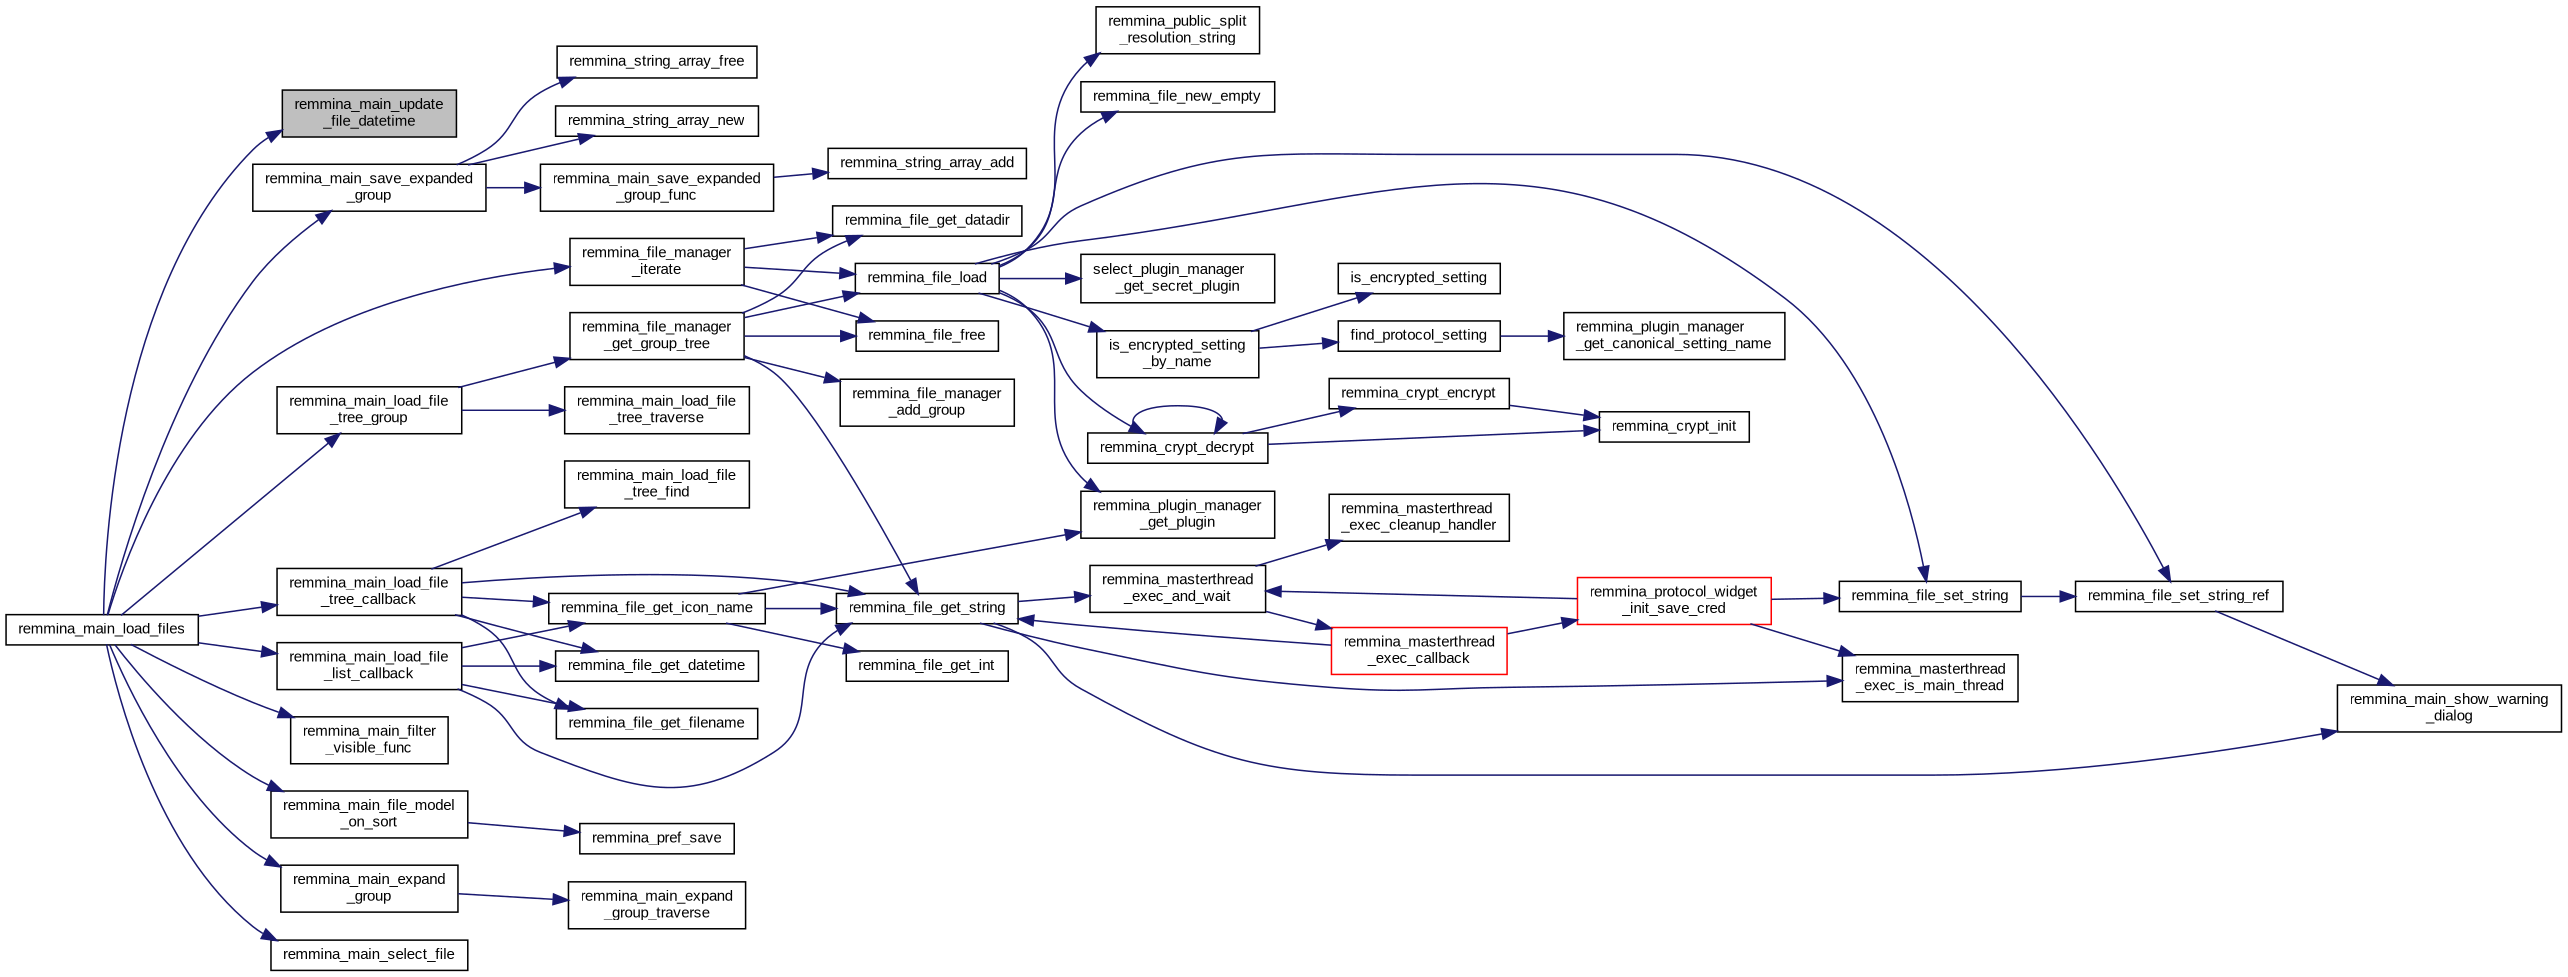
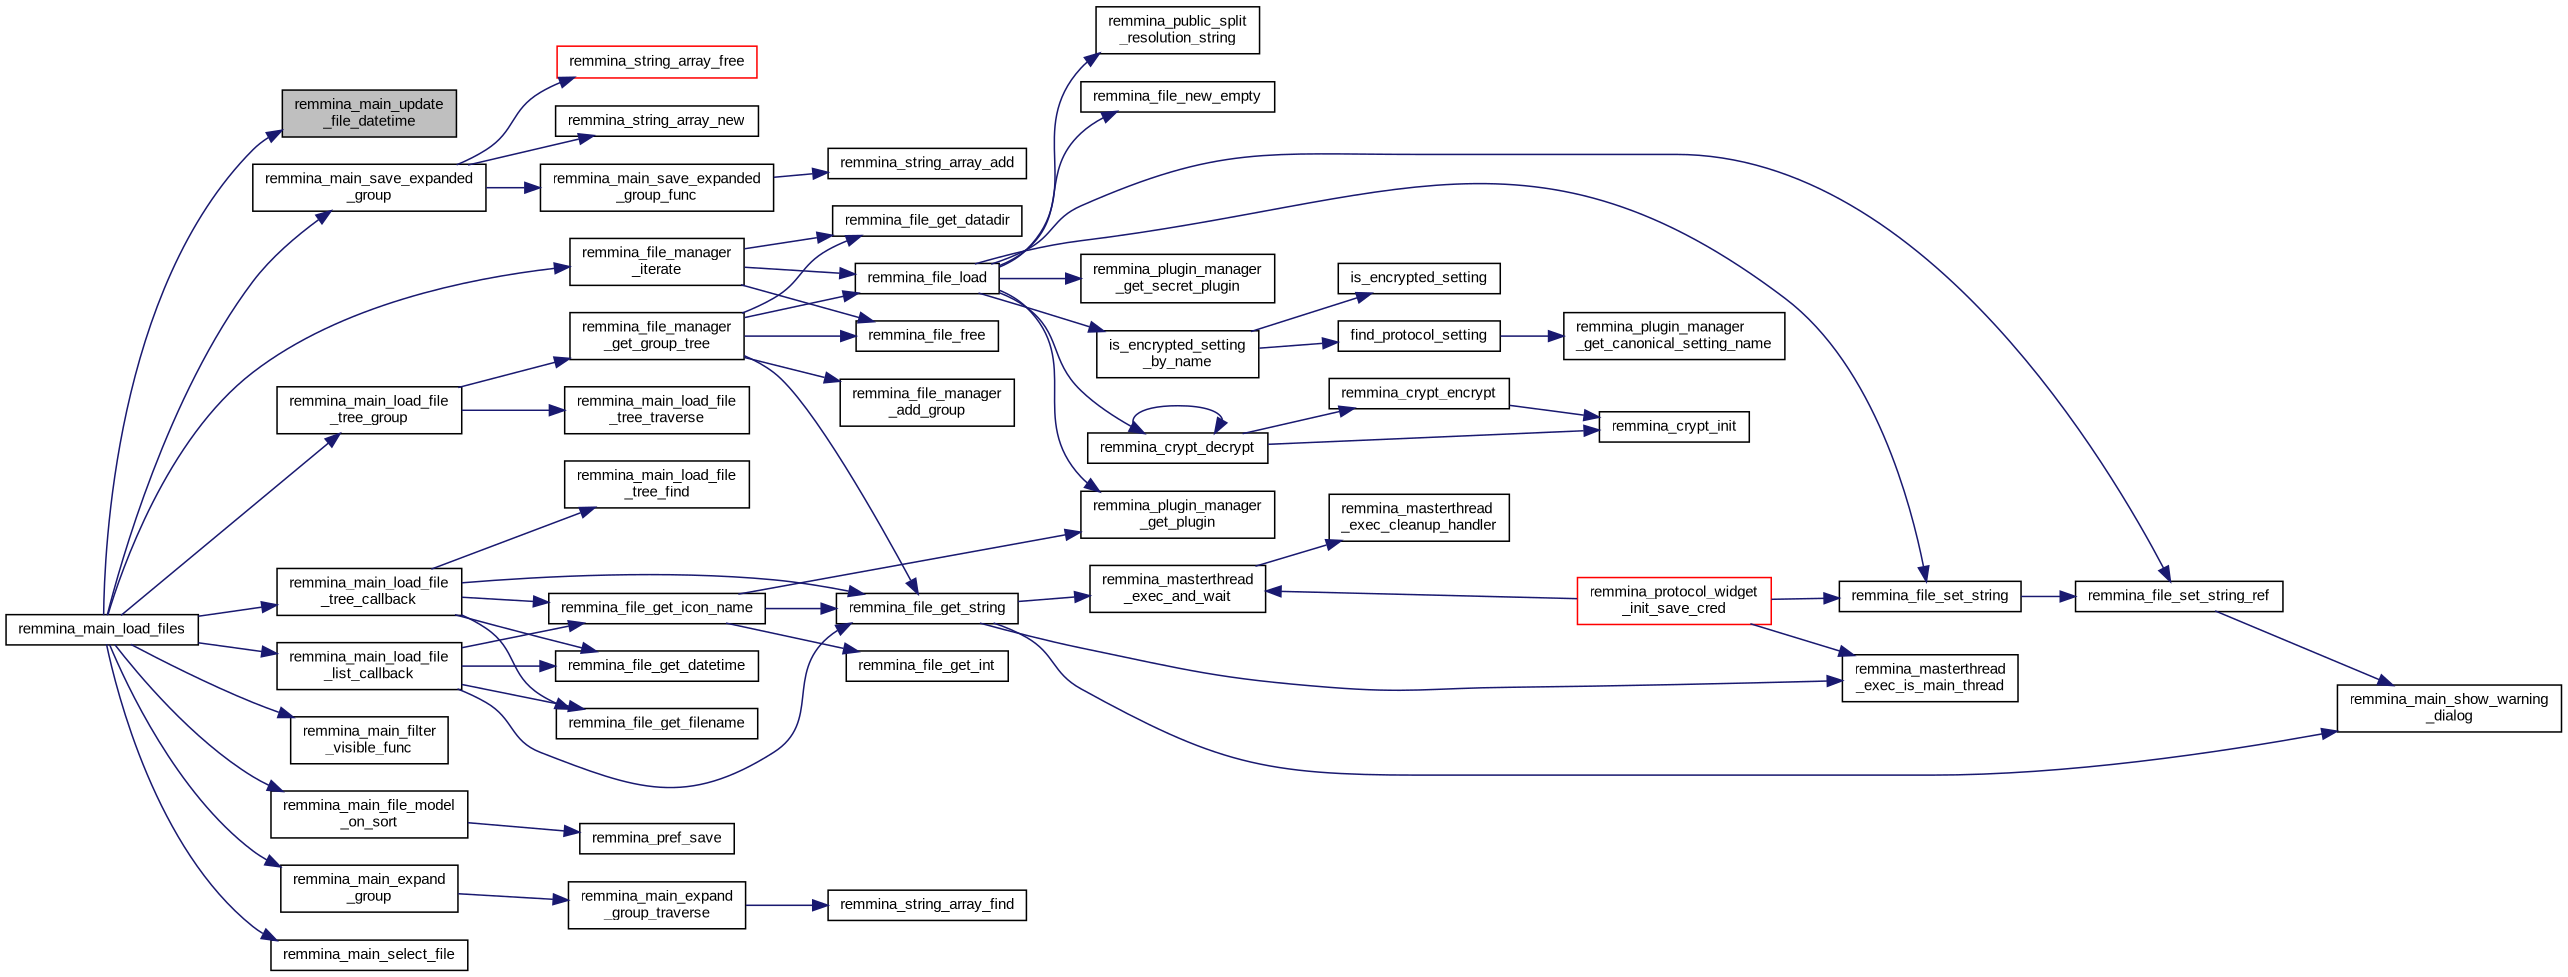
node "remmina_string_array_free": color black -> red
node "select_plugin_manager _get_secret_plugin": label "select_plugin_manager _get_secret_plugin" -> "remmina_plugin_manager _get_secret_plugin"
node "remmina_masterthread _exec_callback": removed
node "remmina_string_array_find": added
